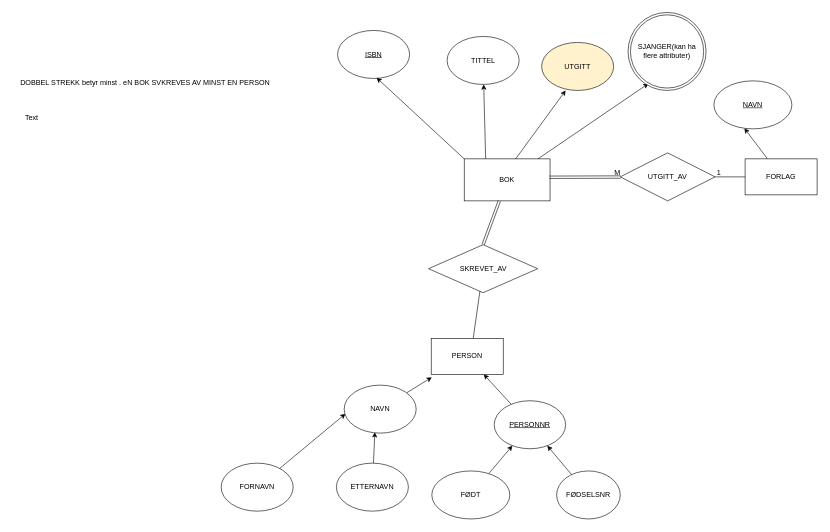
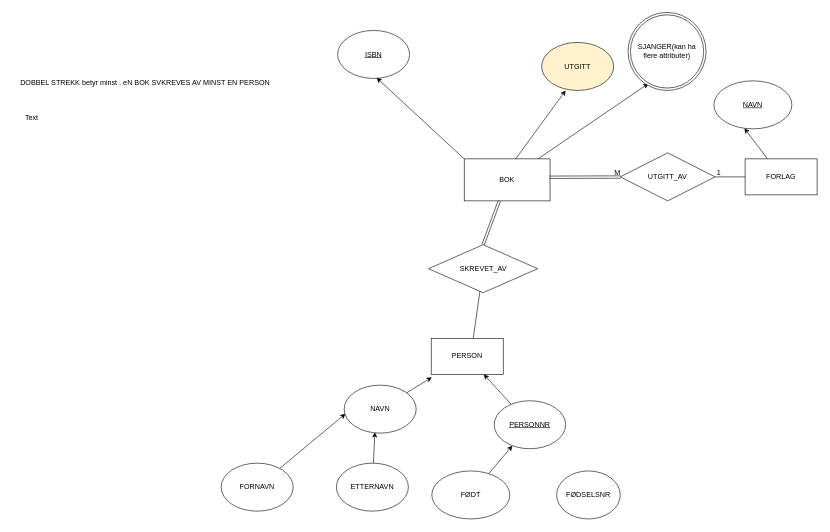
node "TITTEL": removed
edge "BOK" -> "TITTEL": removed
edge "FØDSELSNR" -> "PERSONNR": removed
